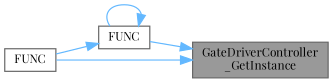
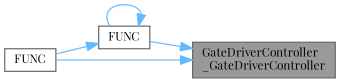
node "GateDriverController _GetInstance": label "GateDriverController _GetInstance" -> "GateDriverController _GateDriverController"
